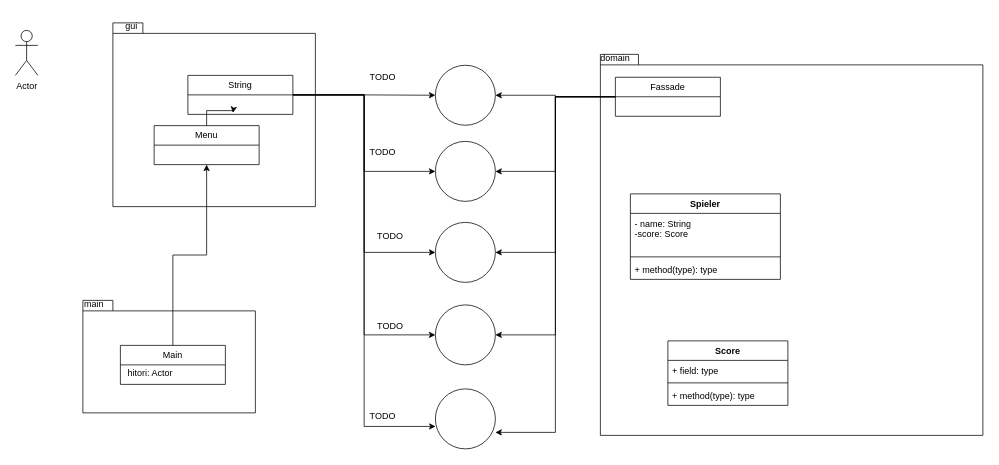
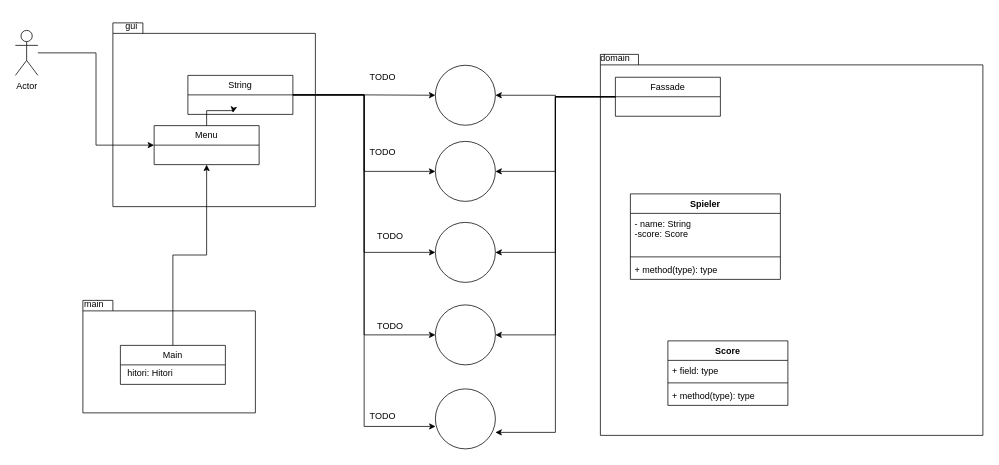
edge "Actor" -> "Menu": added
node "hitori: Actor": label "hitori: Actor" -> "hitori: Hitori"
